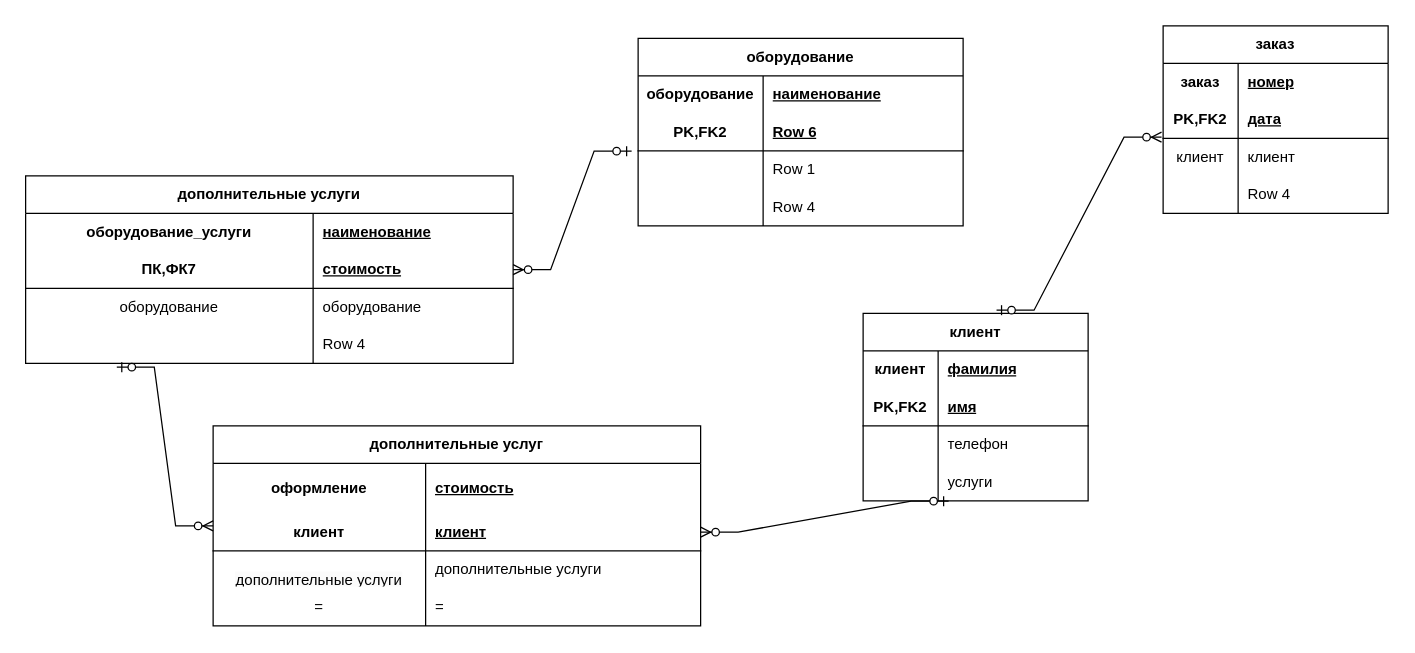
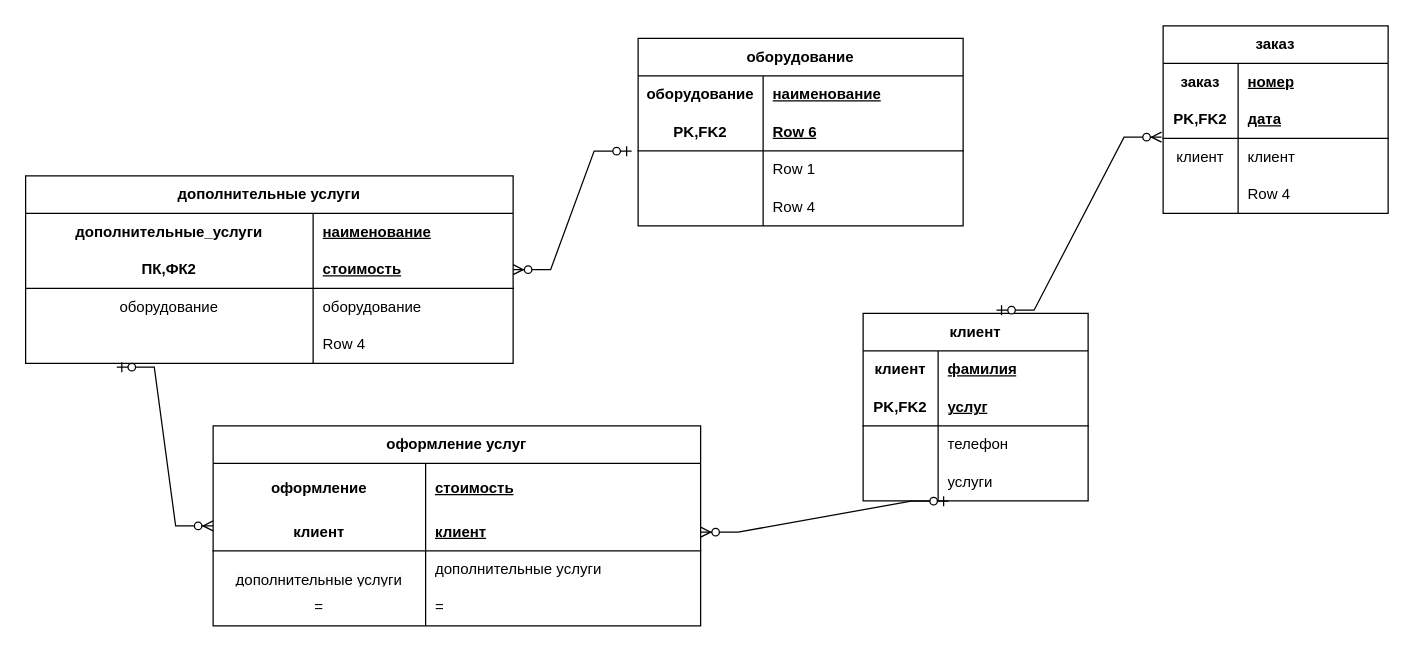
node "оборудование_услуги": label "оборудование_услуги" -> "дополнительные_услуги"
node "ПК,ФК7": label "ПК,ФК7" -> "ПК,ФК2"
node "имя": label "имя" -> "услуг"
node "дополнительные услуг": label "дополнительные услуг" -> "оформление услуг"
